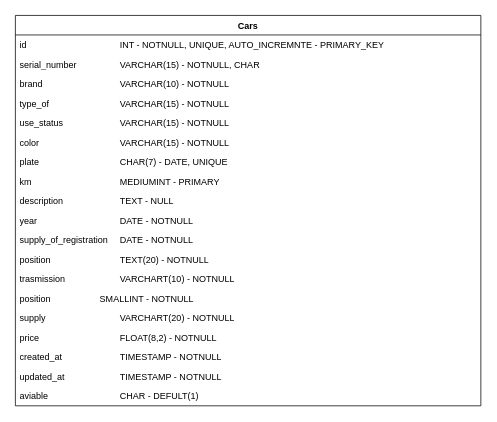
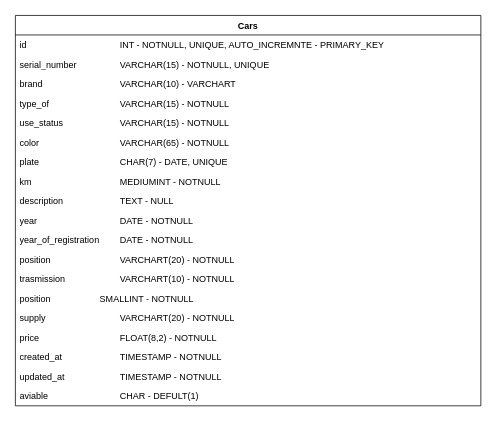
node "serial_number VARCHAR(15) - NOTNULL, CHAR": label "serial_number VARCHAR(15) - NOTNULL, CHAR" -> "serial_number VARCHAR(15) - NOTNULL, UNIQUE"
node "brand VARCHAR(10) - NOTNULL": label "brand VARCHAR(10) - NOTNULL" -> "brand VARCHAR(10) - VARCHART"
node "color VARCHAR(15) - NOTNULL": label "color VARCHAR(15) - NOTNULL" -> "color VARCHAR(65) - NOTNULL"
node "km MEDIUMINT - PRIMARY": label "km MEDIUMINT - PRIMARY" -> "km MEDIUMINT - NOTNULL"
node "supply_of_registration DATE - NOTNULL": label "supply_of_registration DATE - NOTNULL" -> "year_of_registration DATE - NOTNULL"
node "position TEXT(20) - NOTNULL": label "position TEXT(20) - NOTNULL" -> "position VARCHART(20) - NOTNULL"
